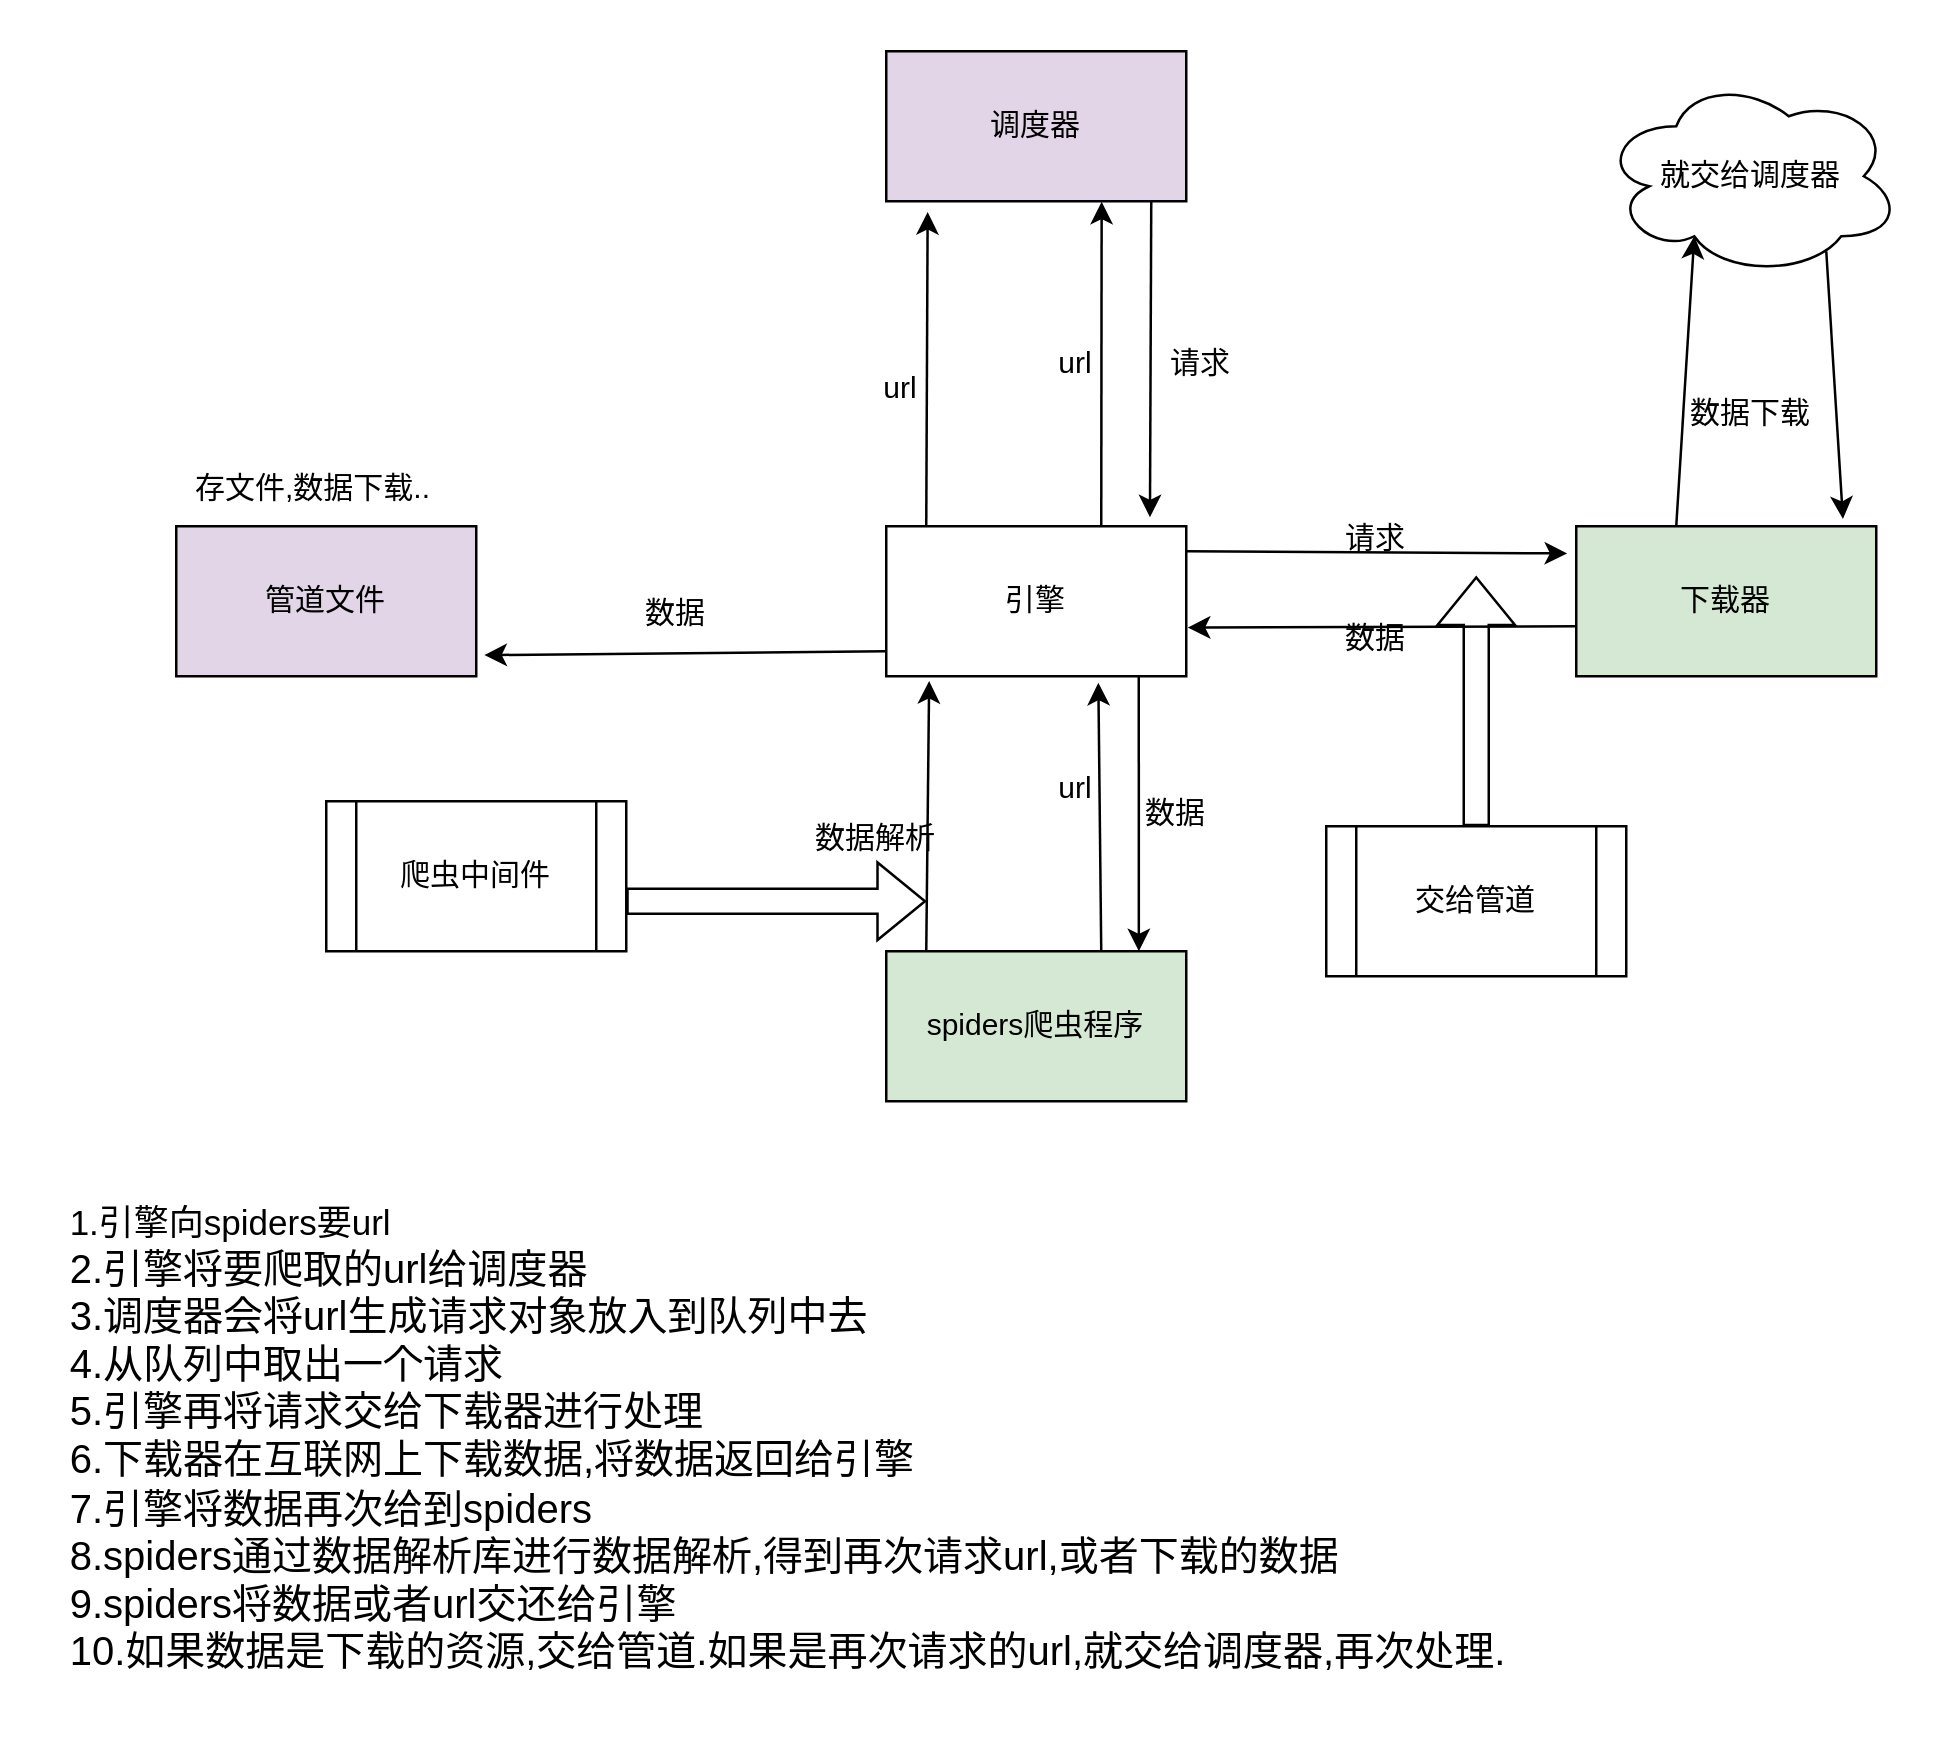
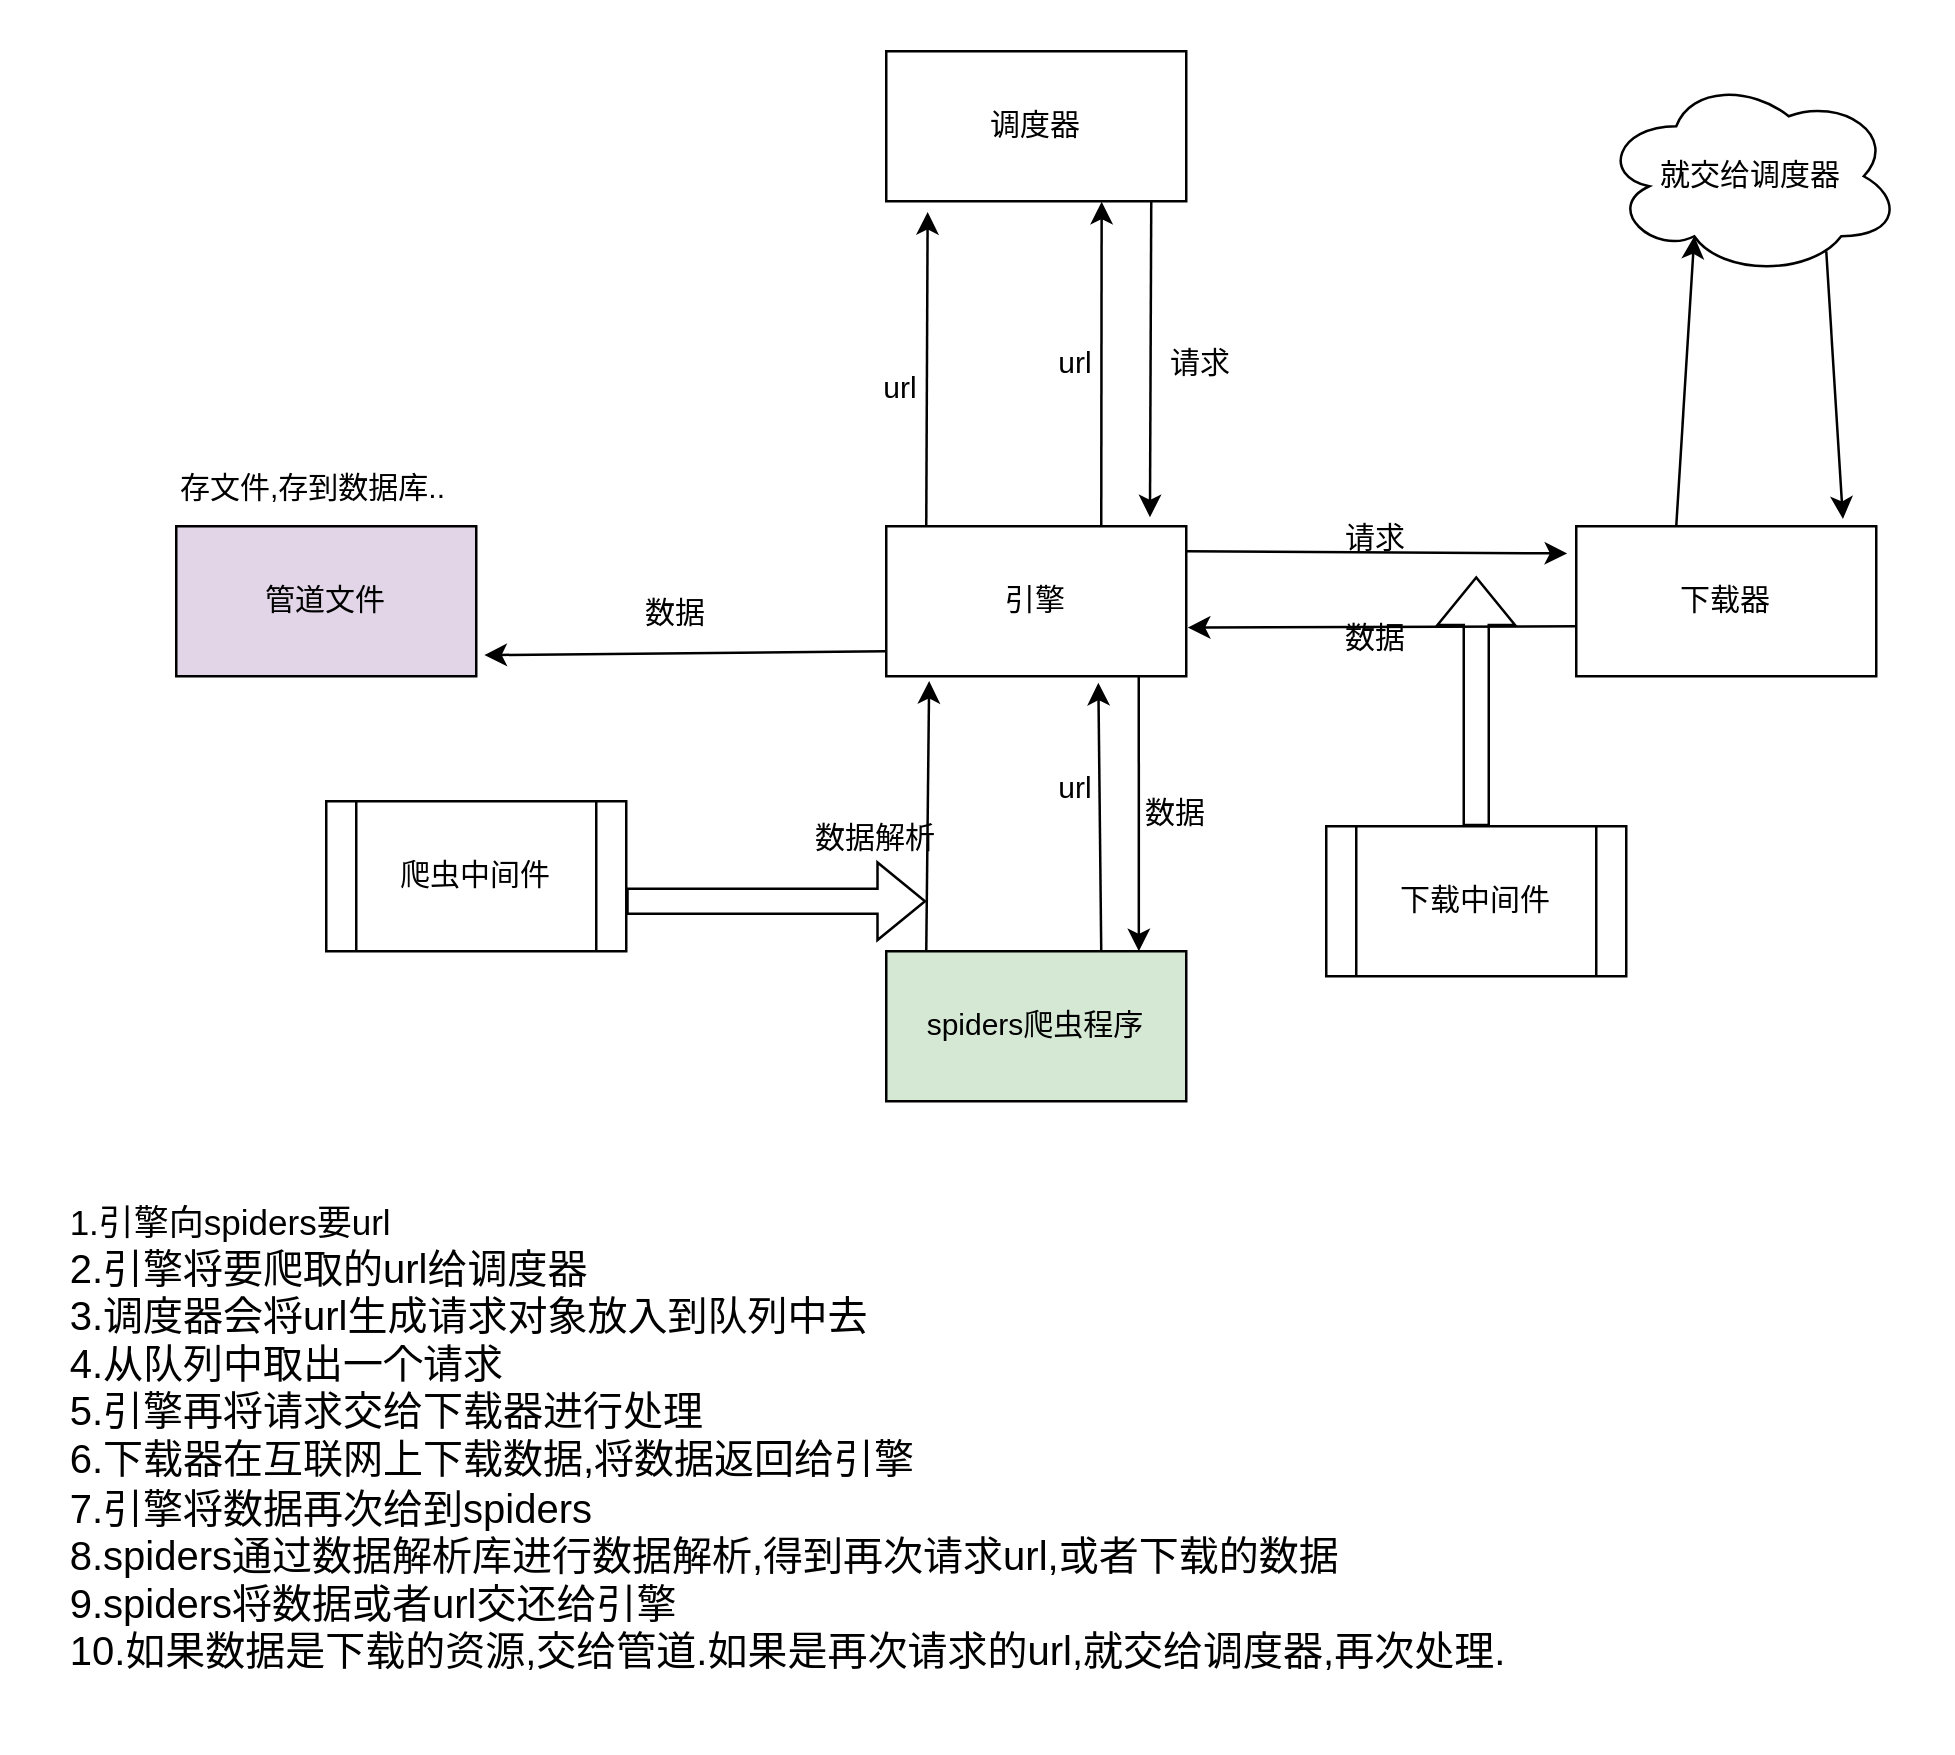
node "调度器": fillcolor #e1d5e7 -> #ffffff
node "数据下载": removed
node "存文件,数据下载..": label "存文件,数据下载.." -> "存文件,存到数据库.."
node "下载器": fillcolor #d5e8d4 -> #ffffff
node "交给管道": label "交给管道" -> "下载中间件"
